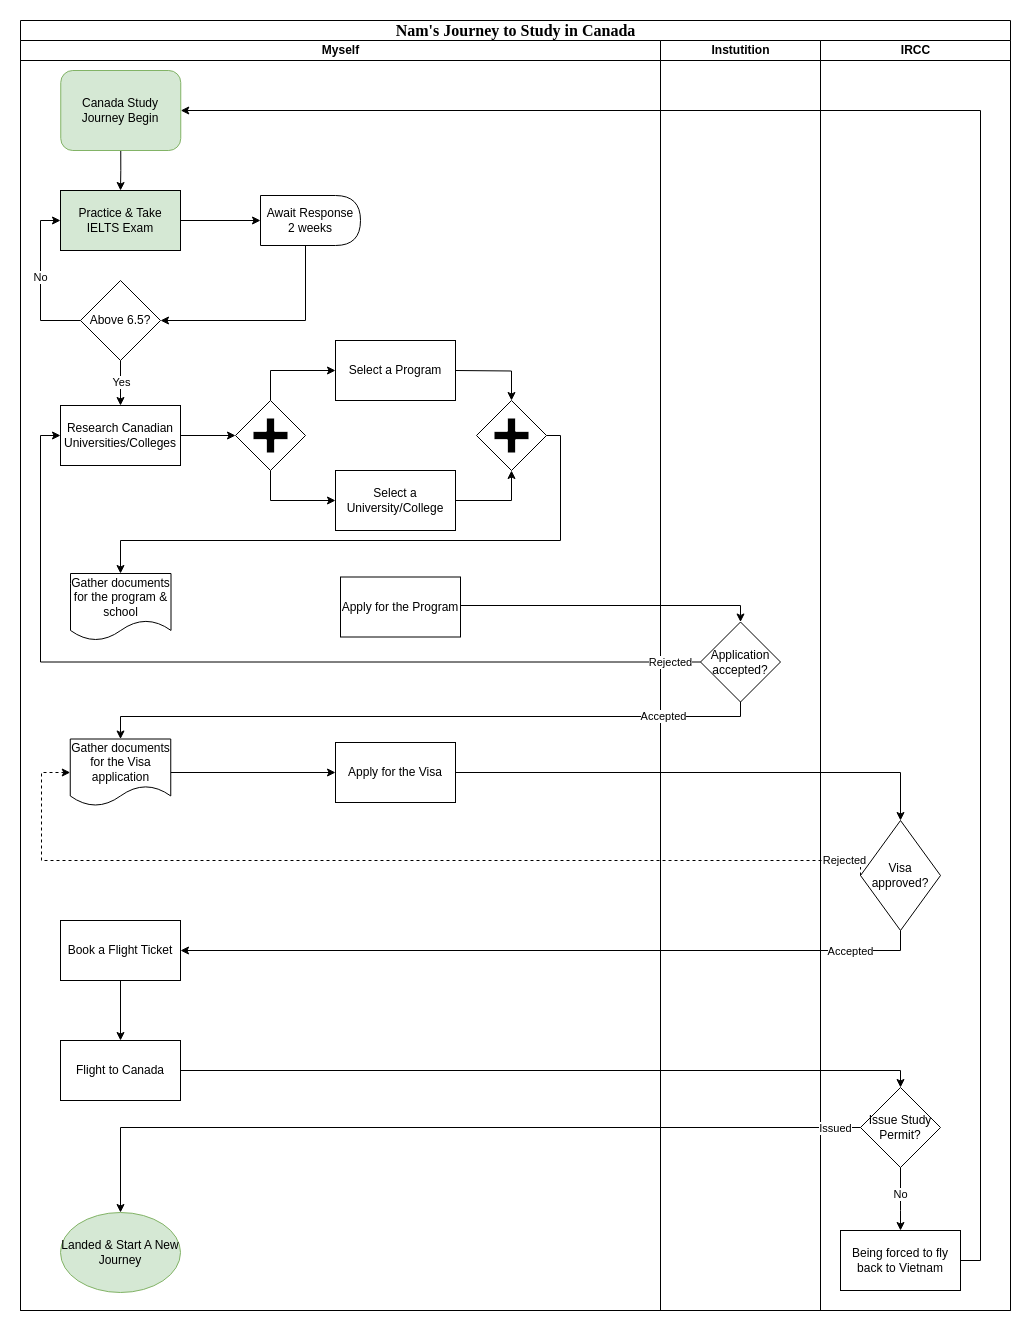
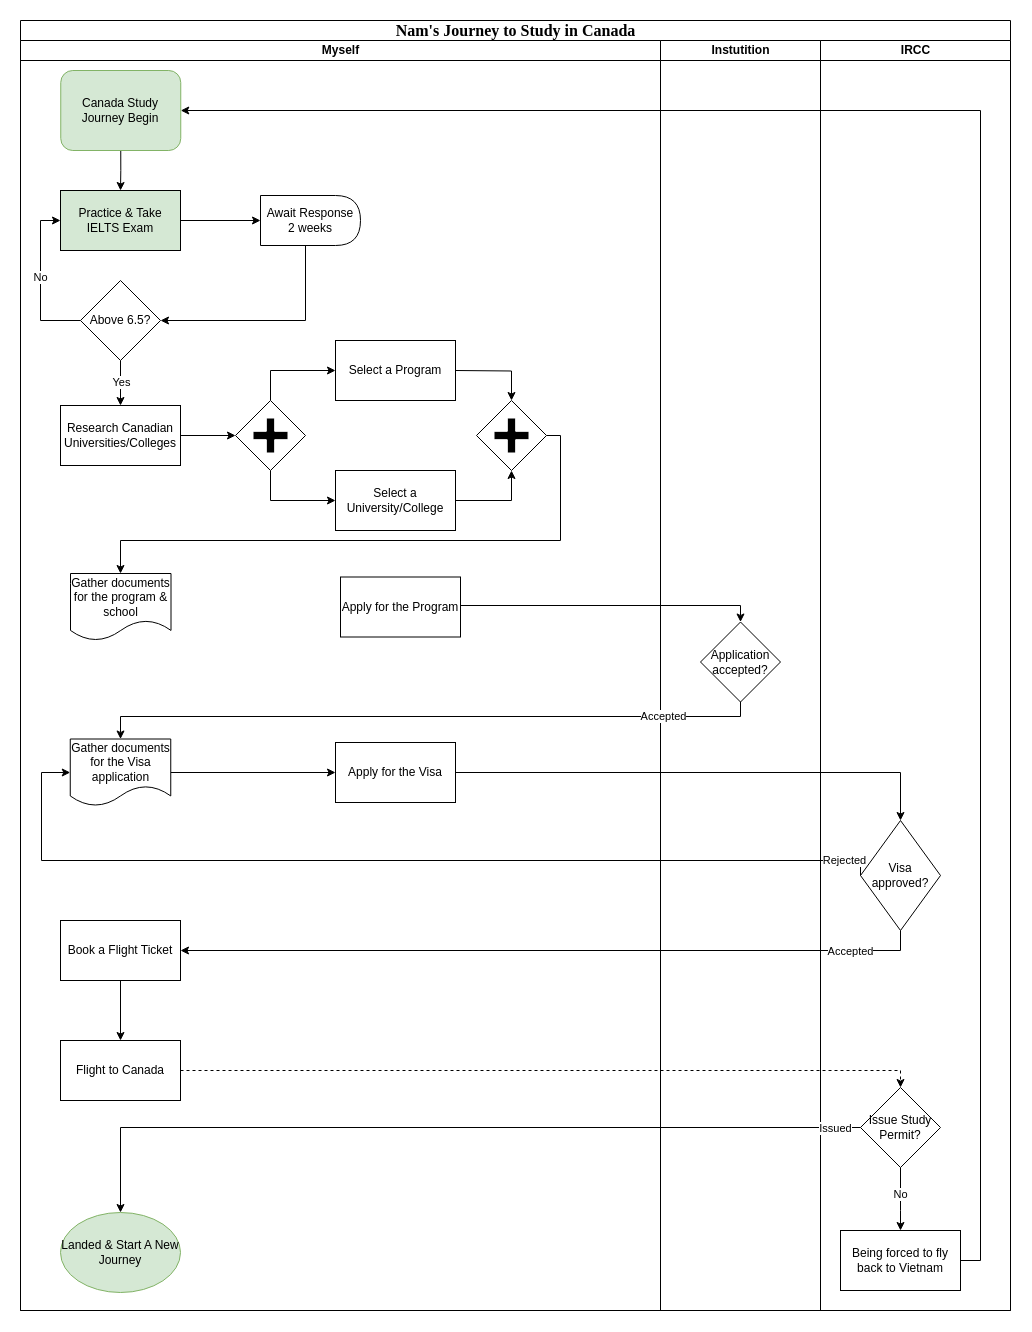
edge "Application accepted?" -> "Research Canadian Universities/Colleges": removed, label "Rejected"
edge "Visa approved?" -> "Gather documents for the Visa application": style dashed -> solid
edge "Flight to Canada" -> "Issue Study Permit?": style solid -> dashed
